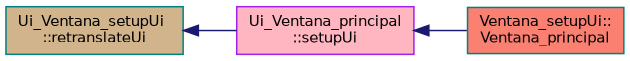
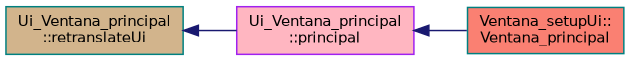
node "Ui_Ventana_setupUi ::retranslateUi": label "Ui_Ventana_setupUi ::retranslateUi" -> "Ui_Ventana_principal ::retranslateUi"
node "Ui_Ventana_principal ::setupUi": label "Ui_Ventana_principal ::setupUi" -> "Ui_Ventana_principal ::principal"
